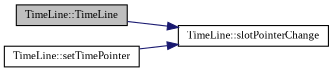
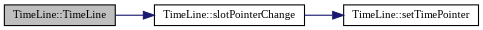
edge "TimeLine::setTimePointer" -> "TimeLine::slotPointerChange": reversed
